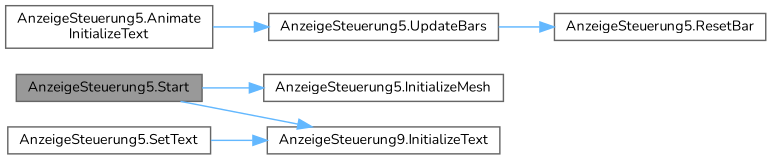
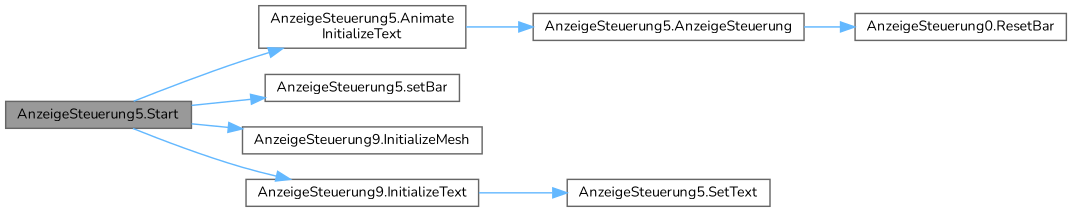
node "AnzeigeSteuerung5.UpdateBars": label "AnzeigeSteuerung5.UpdateBars" -> "AnzeigeSteuerung5.AnzeigeSteuerung"
node "AnzeigeSteuerung5.ResetBar": label "AnzeigeSteuerung5.ResetBar" -> "AnzeigeSteuerung0.ResetBar"
edge "AnzeigeSteuerung5.Start" -> "AnzeigeSteuerung5.Animate InitializeText": added
node "AnzeigeSteuerung5.setBar": added
node "AnzeigeSteuerung5.InitializeMesh": label "AnzeigeSteuerung5.InitializeMesh" -> "AnzeigeSteuerung9.InitializeMesh"
edge "AnzeigeSteuerung5.SetText" -> "AnzeigeSteuerung9.InitializeText": reversed
